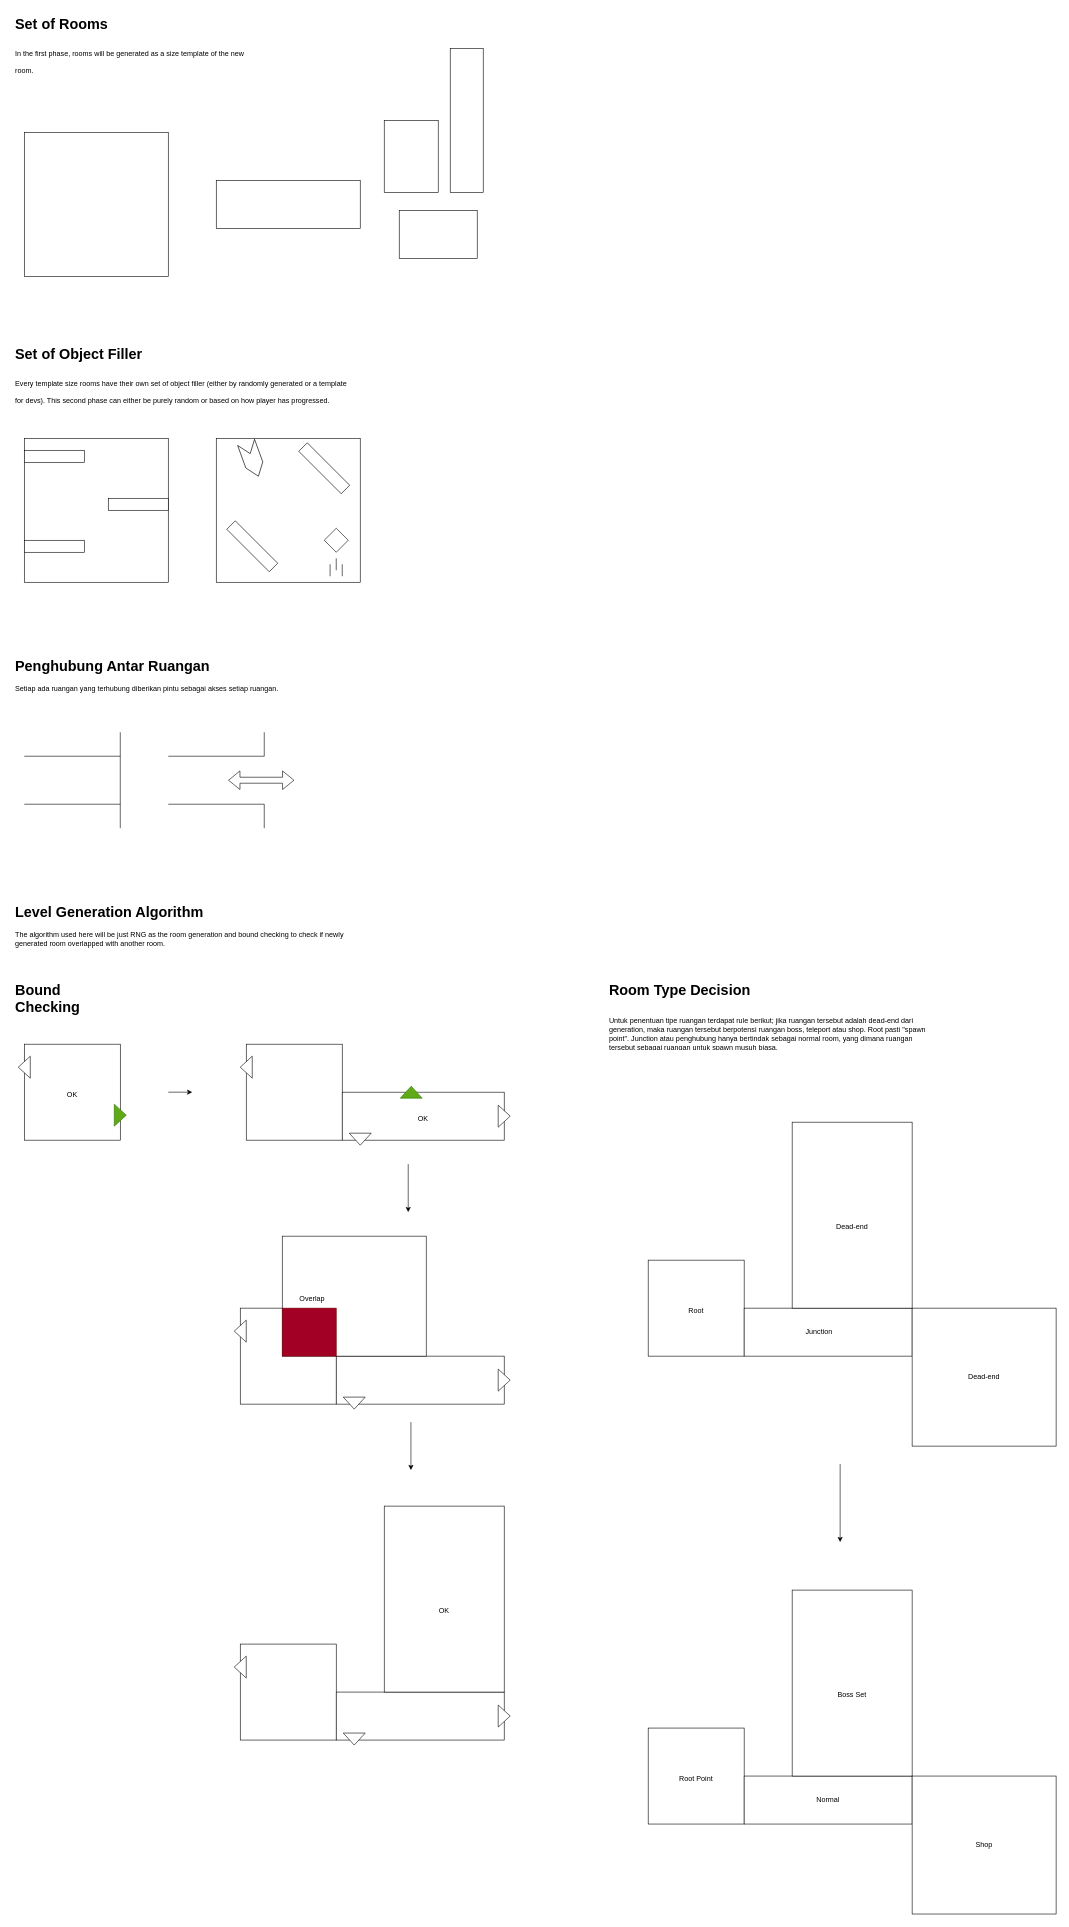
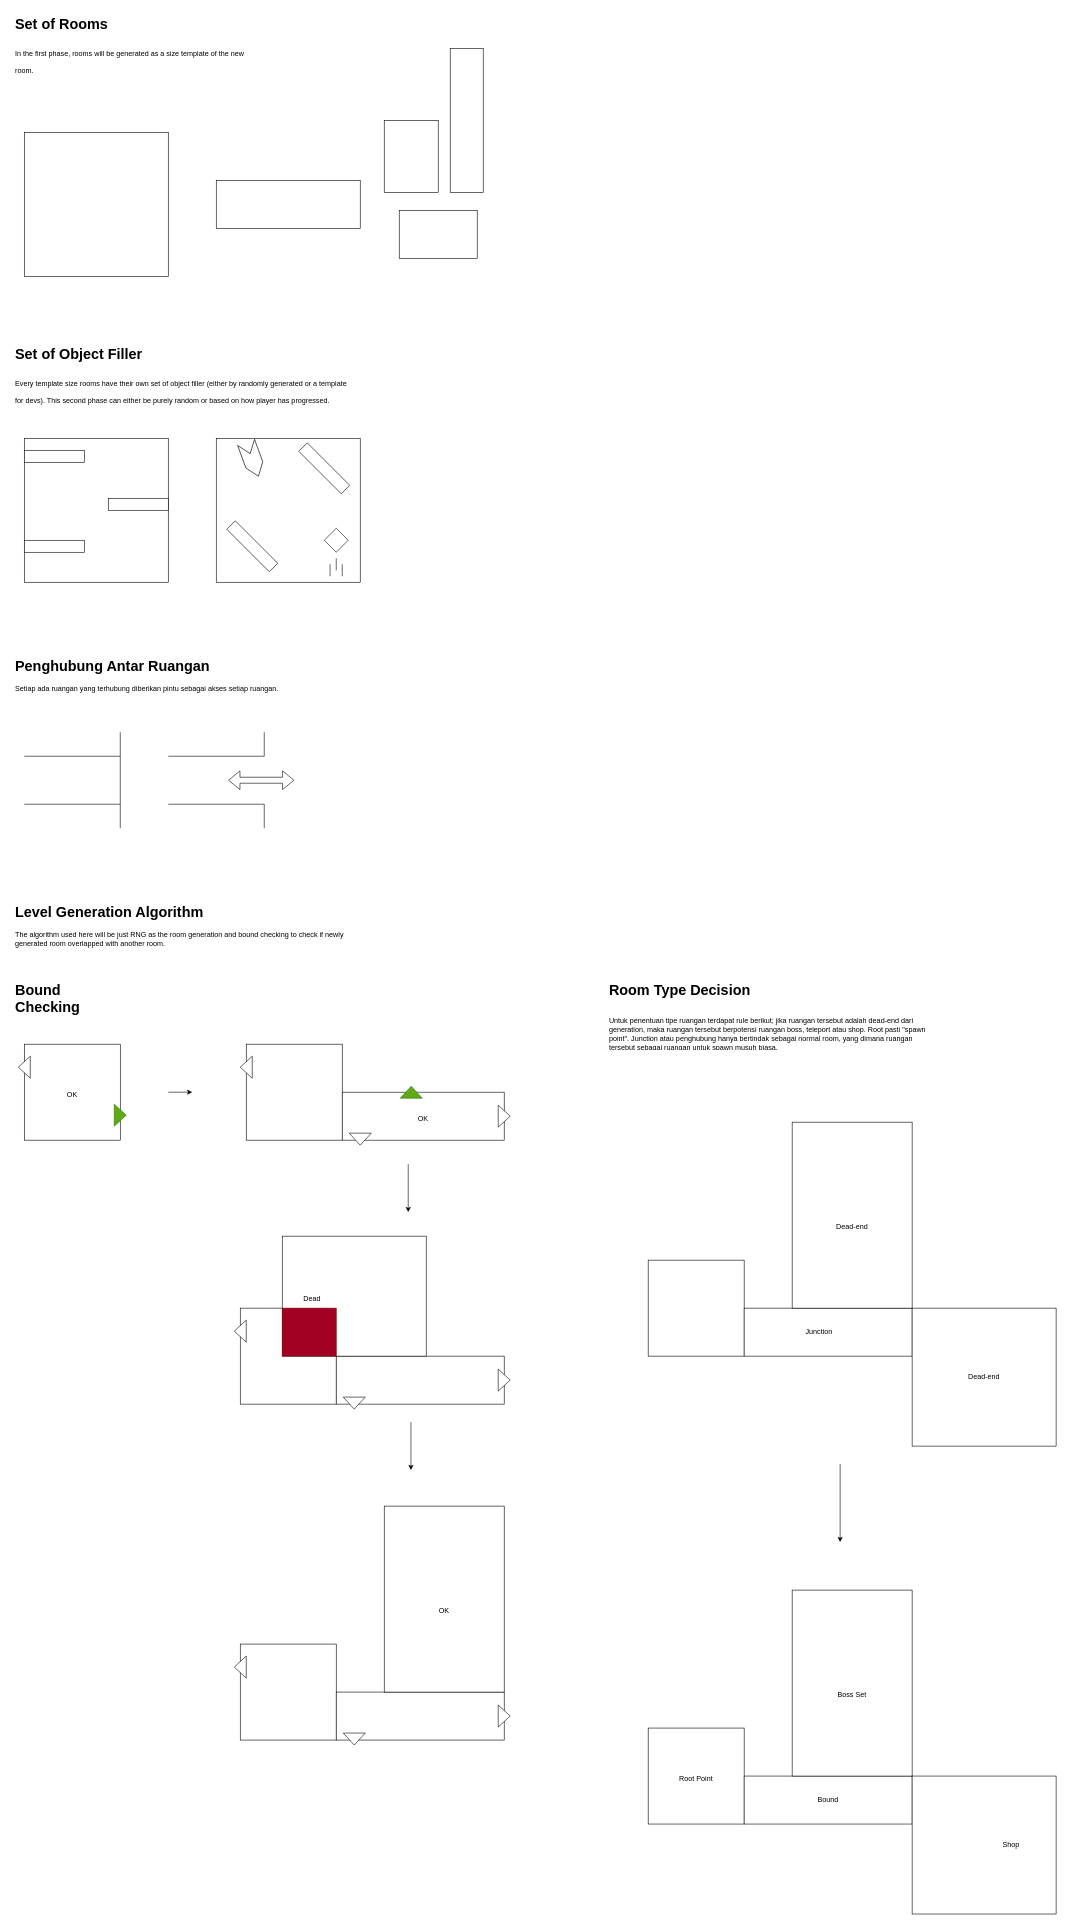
node "Overlap": label "Overlap" -> "Dead"
node "Root": removed
node "Normal": label "Normal" -> "Bound"
node "Shop": moved (984, 1845) -> (1011, 1845)
